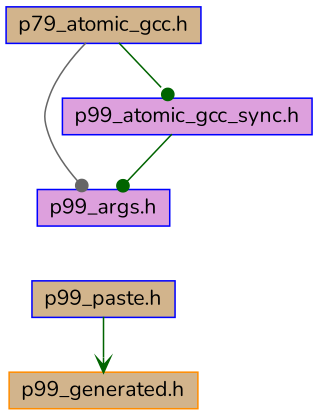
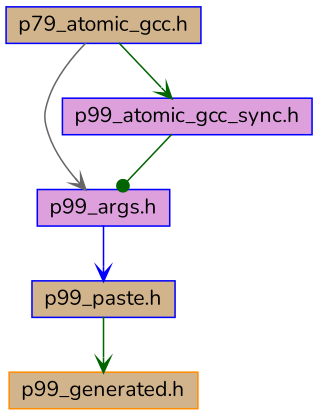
edge "p79_atomic_gcc.h" -> "p99_atomic_gcc_sync.h": arrowhead dot -> vee
edge "p79_atomic_gcc.h" -> "p99_args.h": arrowhead dot -> vee
edge "p99_args.h" -> "p99_paste.h": added
